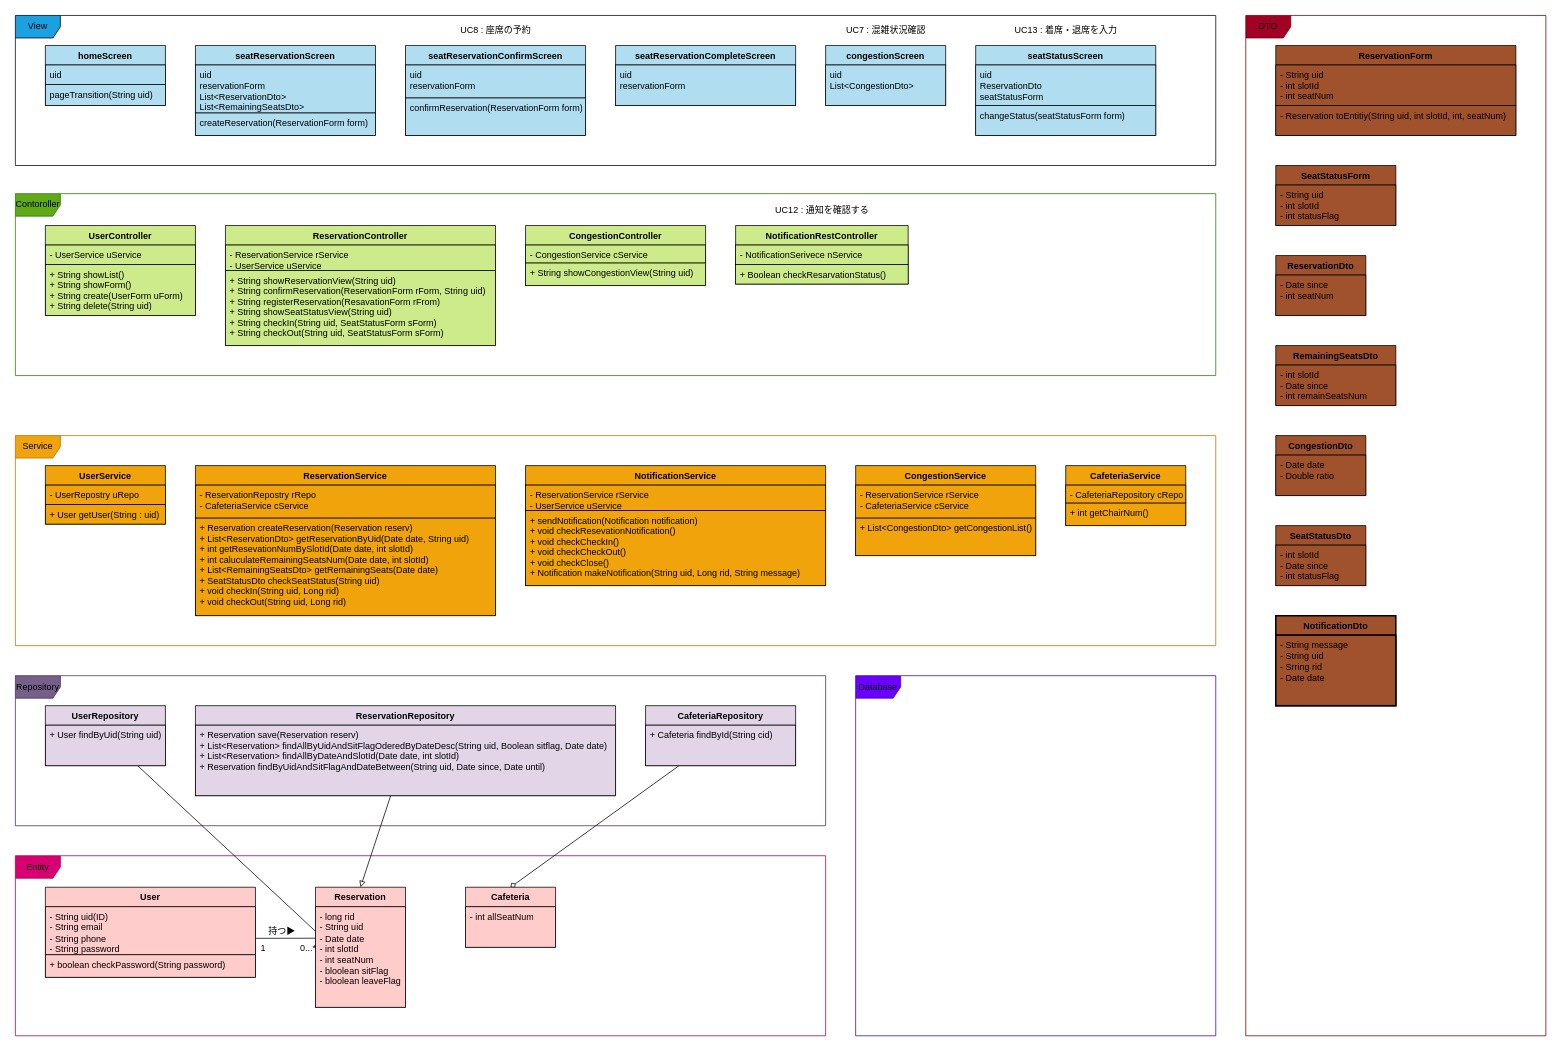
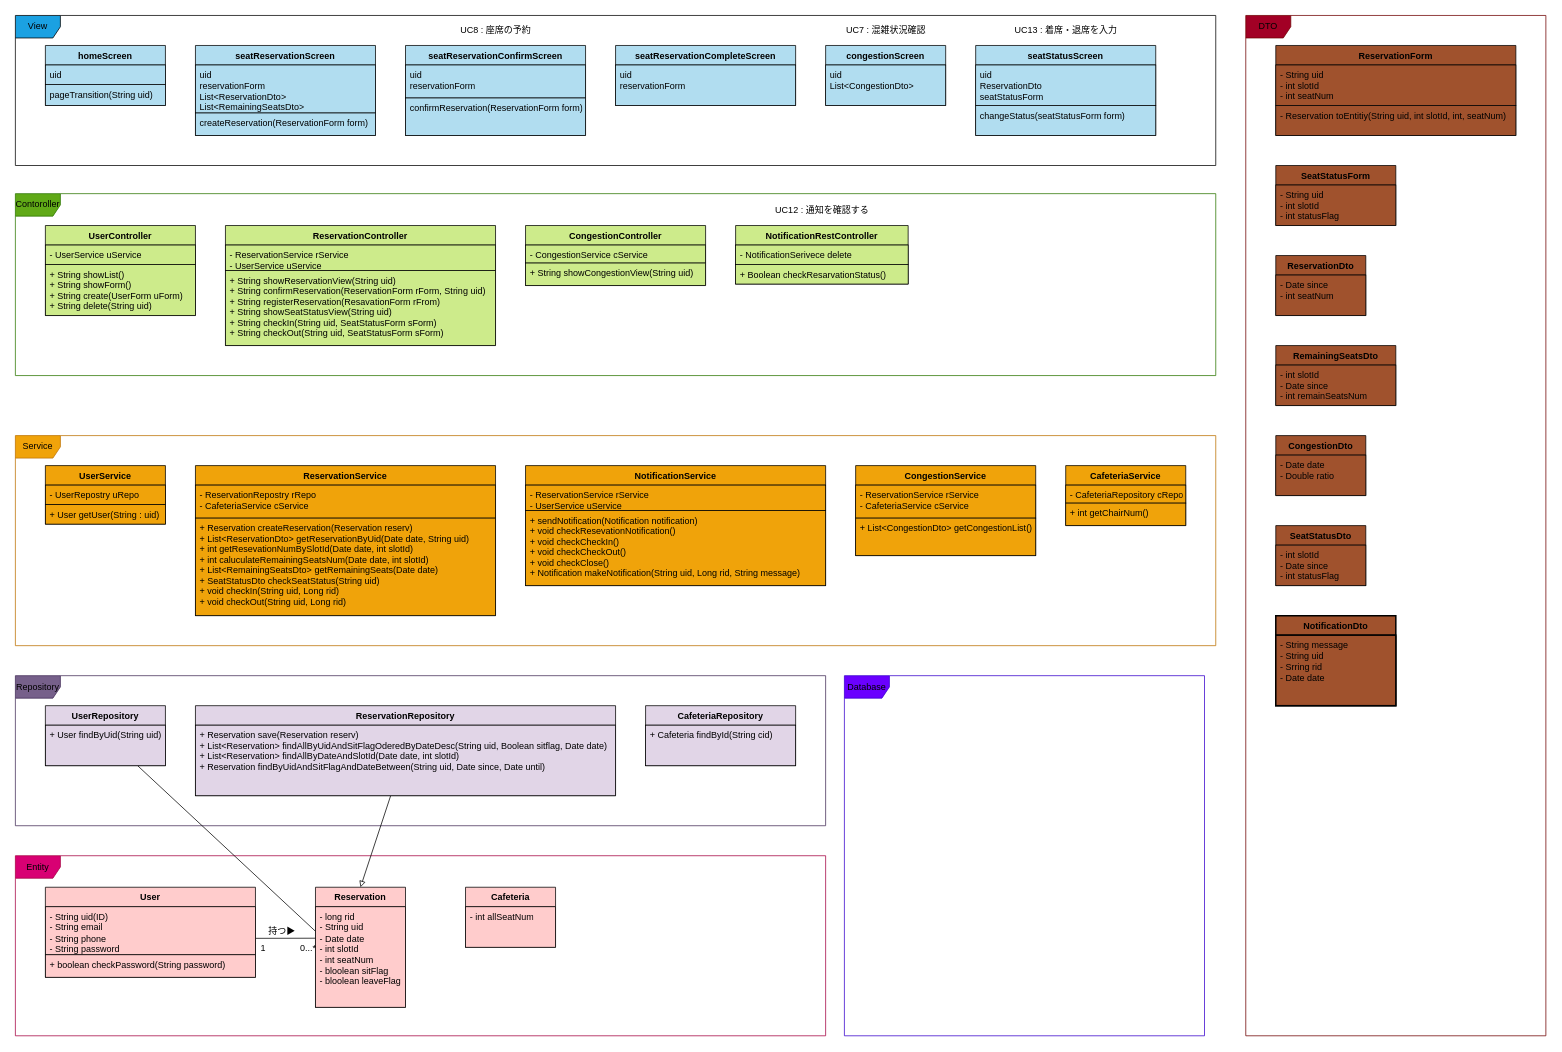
node "- NotificationSerivece nService": label "- NotificationSerivece nService" -> "- NotificationSerivece delete"
edge "CafeteriaRepository" -> "Cafeteria": removed
node "Database": moved (1035, 855) -> (1024, 855)
